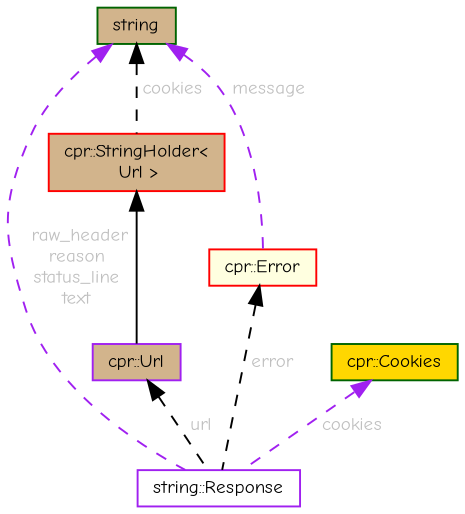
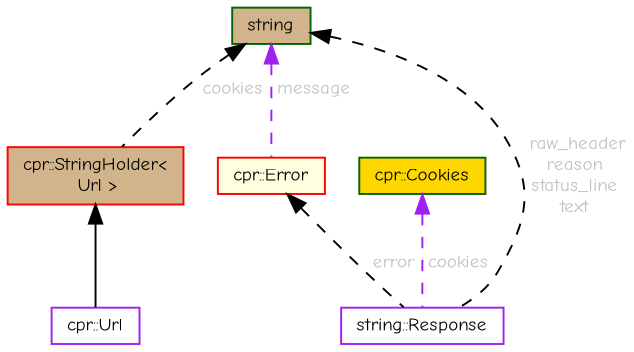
edge "string::Response" -> "string": color purple -> black
node "cpr::Url": fillcolor tan -> white
edge "string::Response" -> "cpr::Url": removed, label "url"
